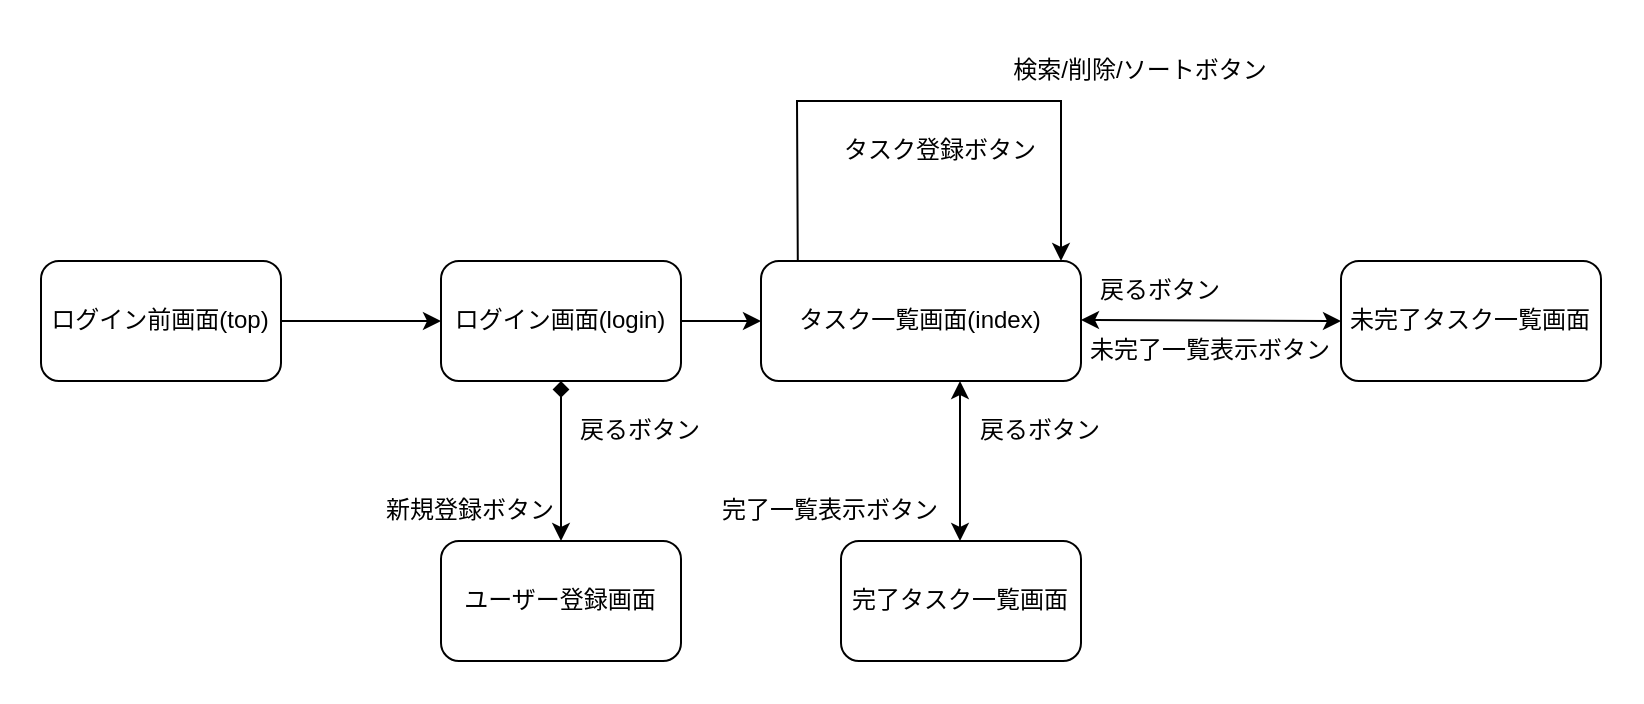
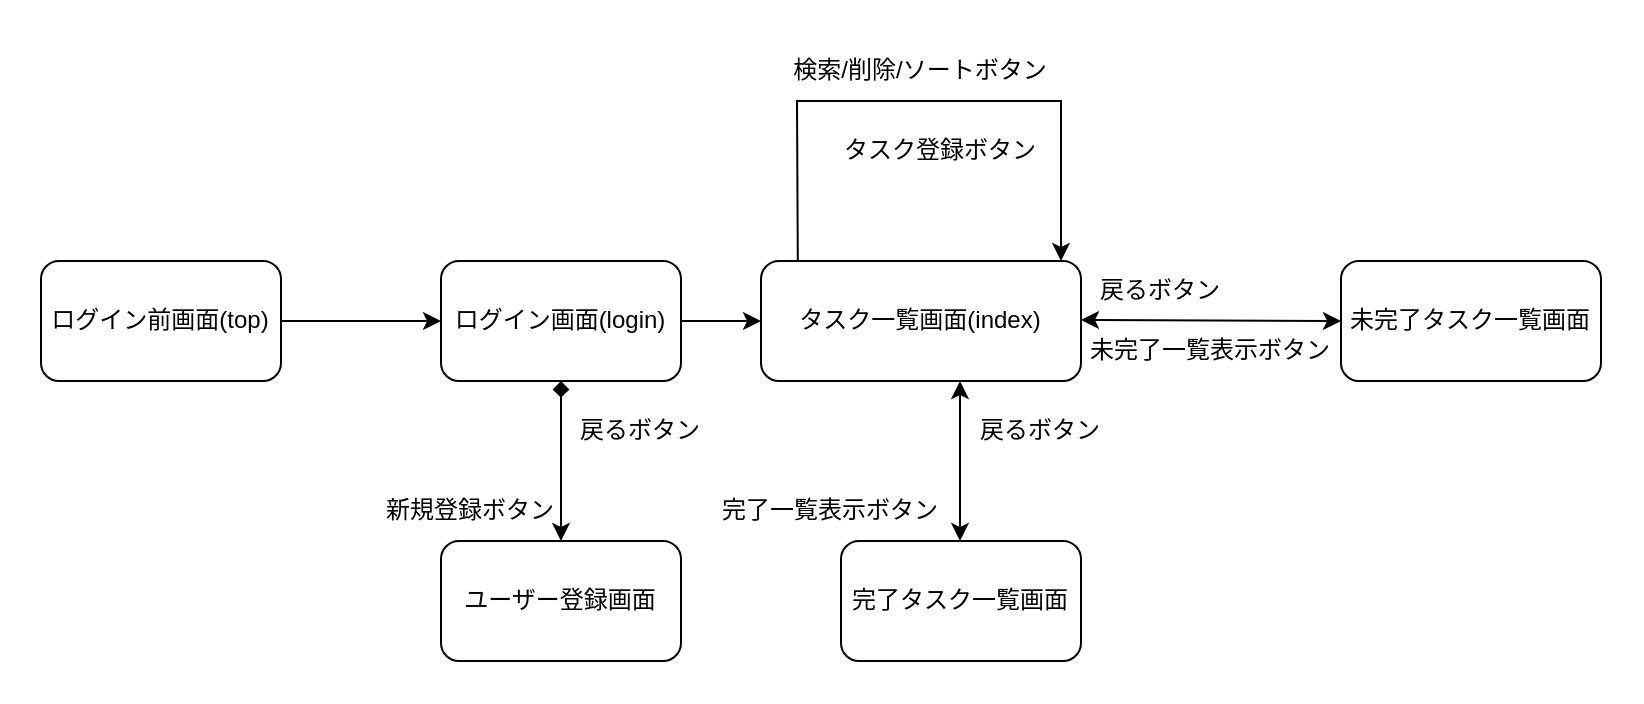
node "検索/削除/ソートボタン": moved (1141, 71) -> (921, 71)
